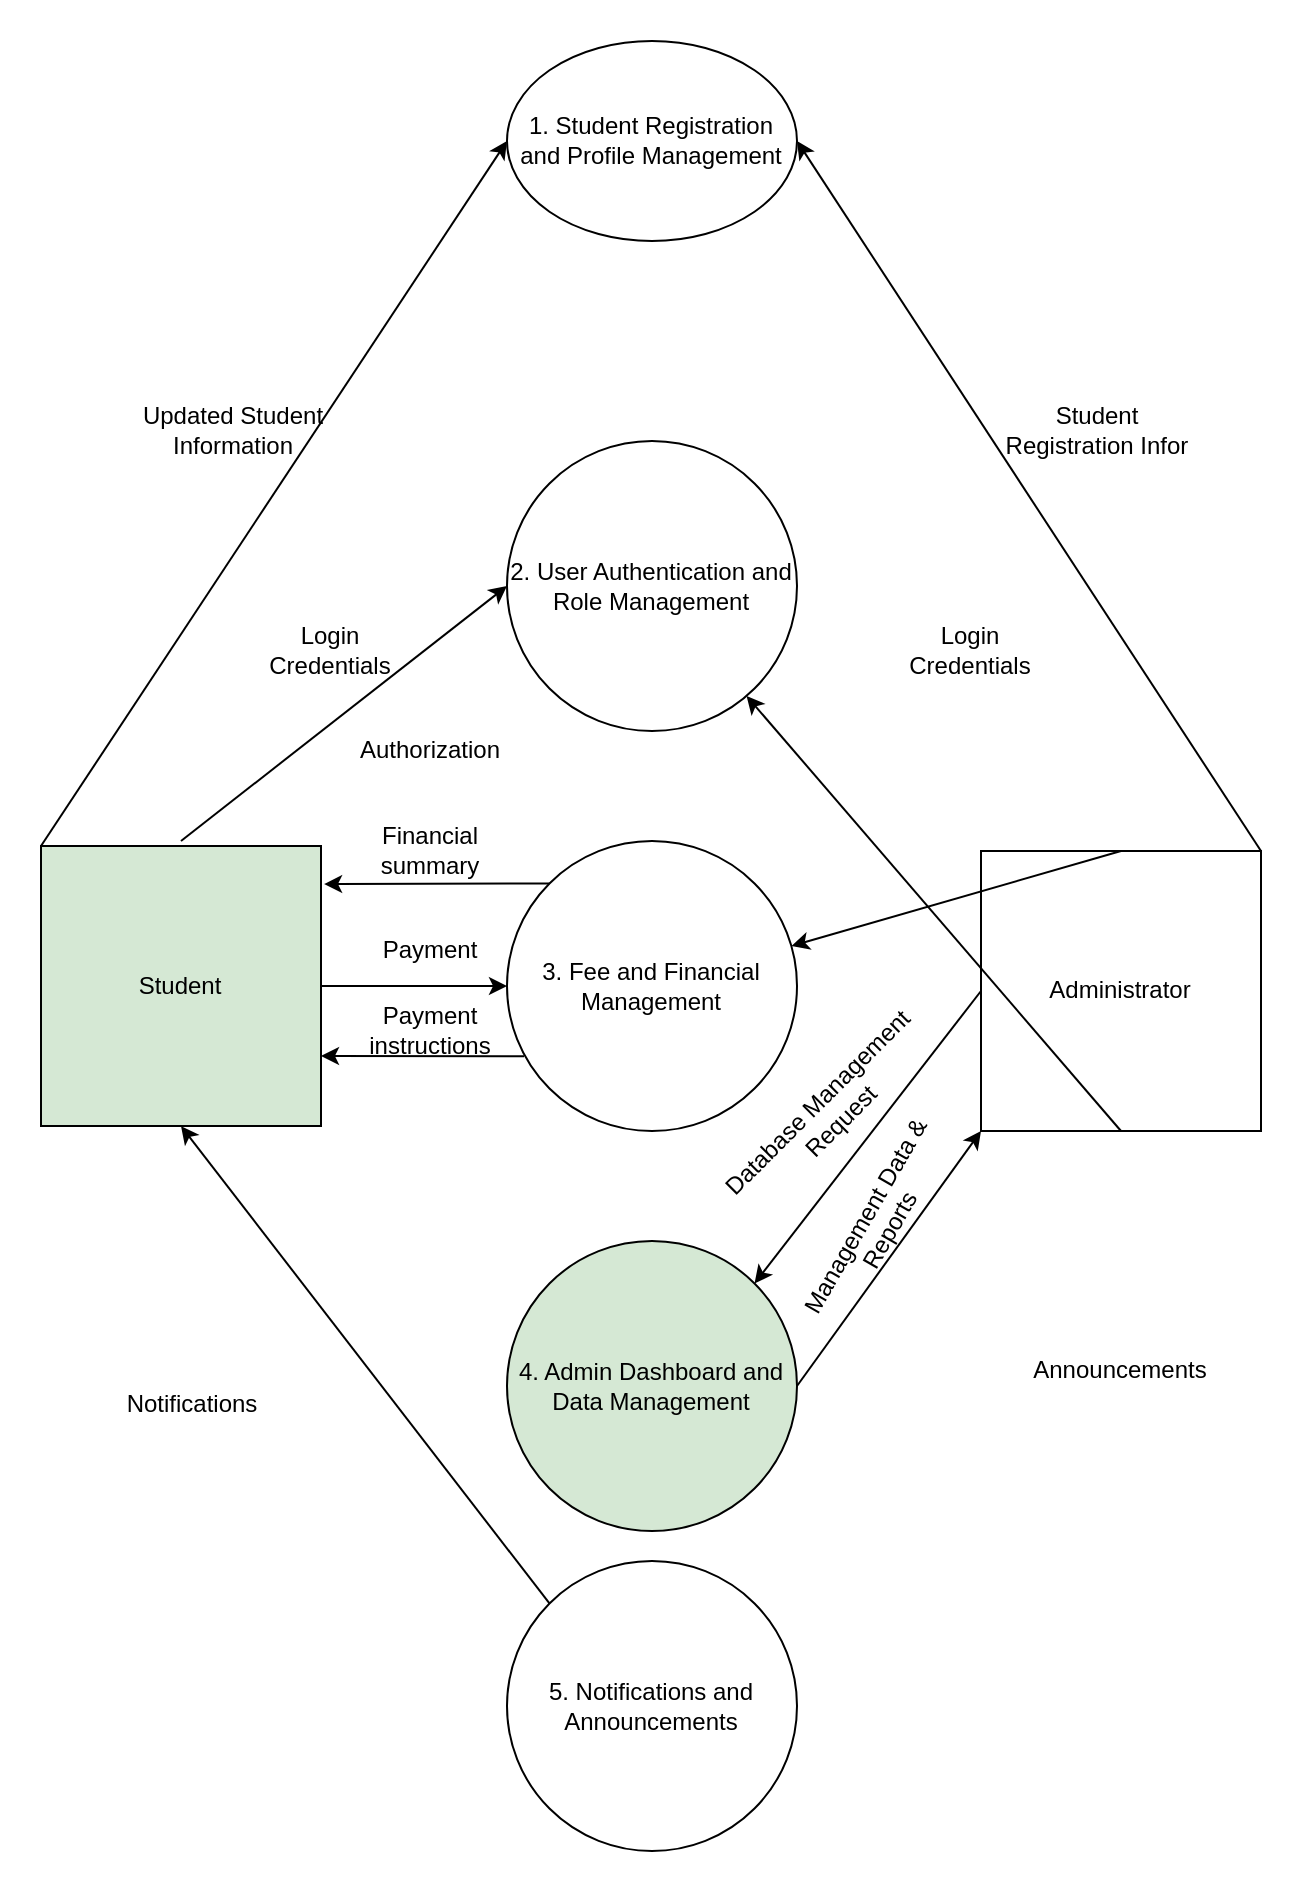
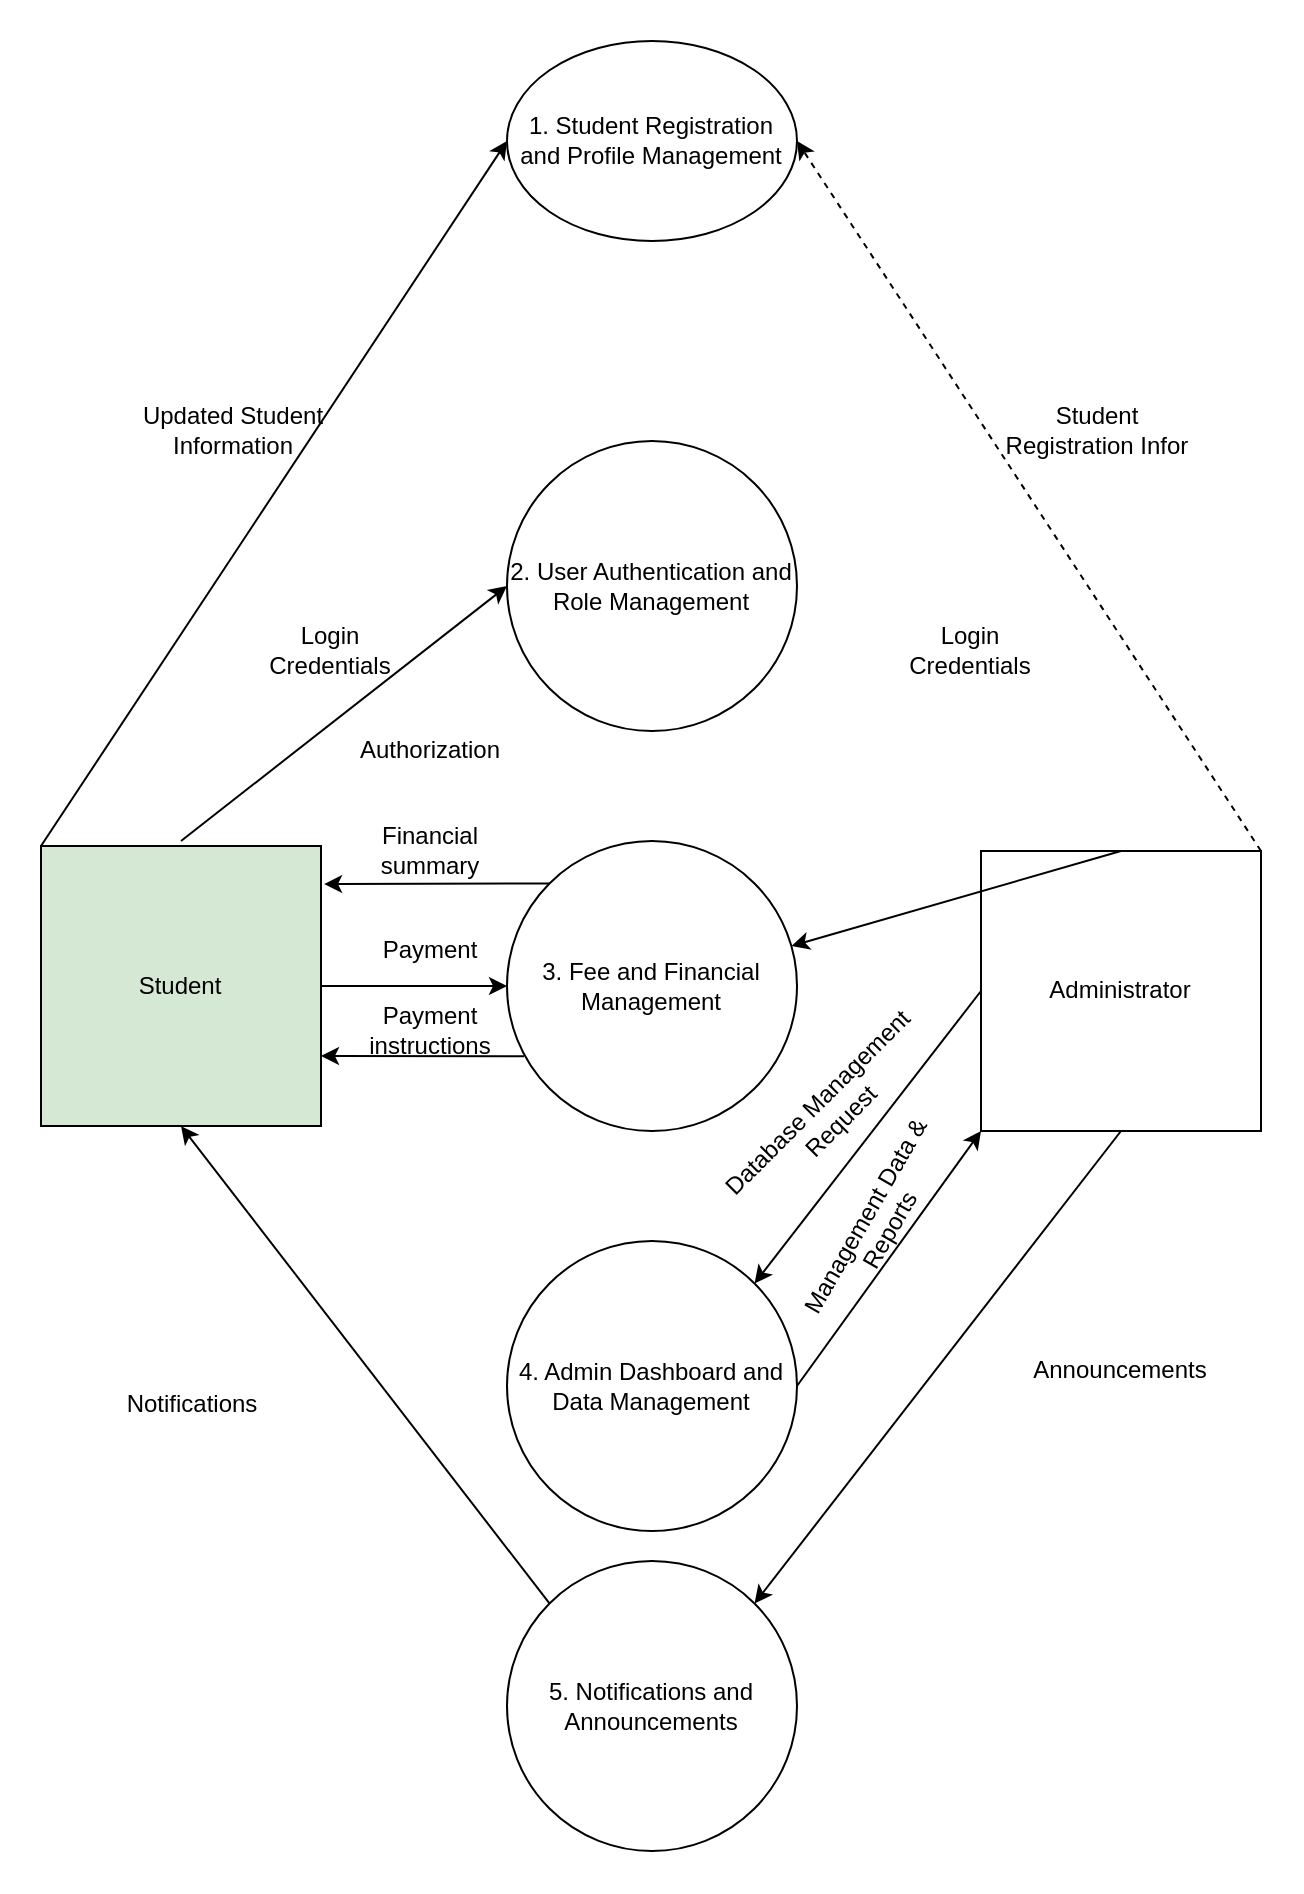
edge "Administrator" -> "1. Student Registration and Profile Management": style solid -> dashed
edge "Administrator" -> "2. User Authentication and Role Management": now "Administrator" -> "5. Notifications and Announcements"
node "4. Admin Dashboard and Data Management": fillcolor #d5e8d4 -> #ffffff
